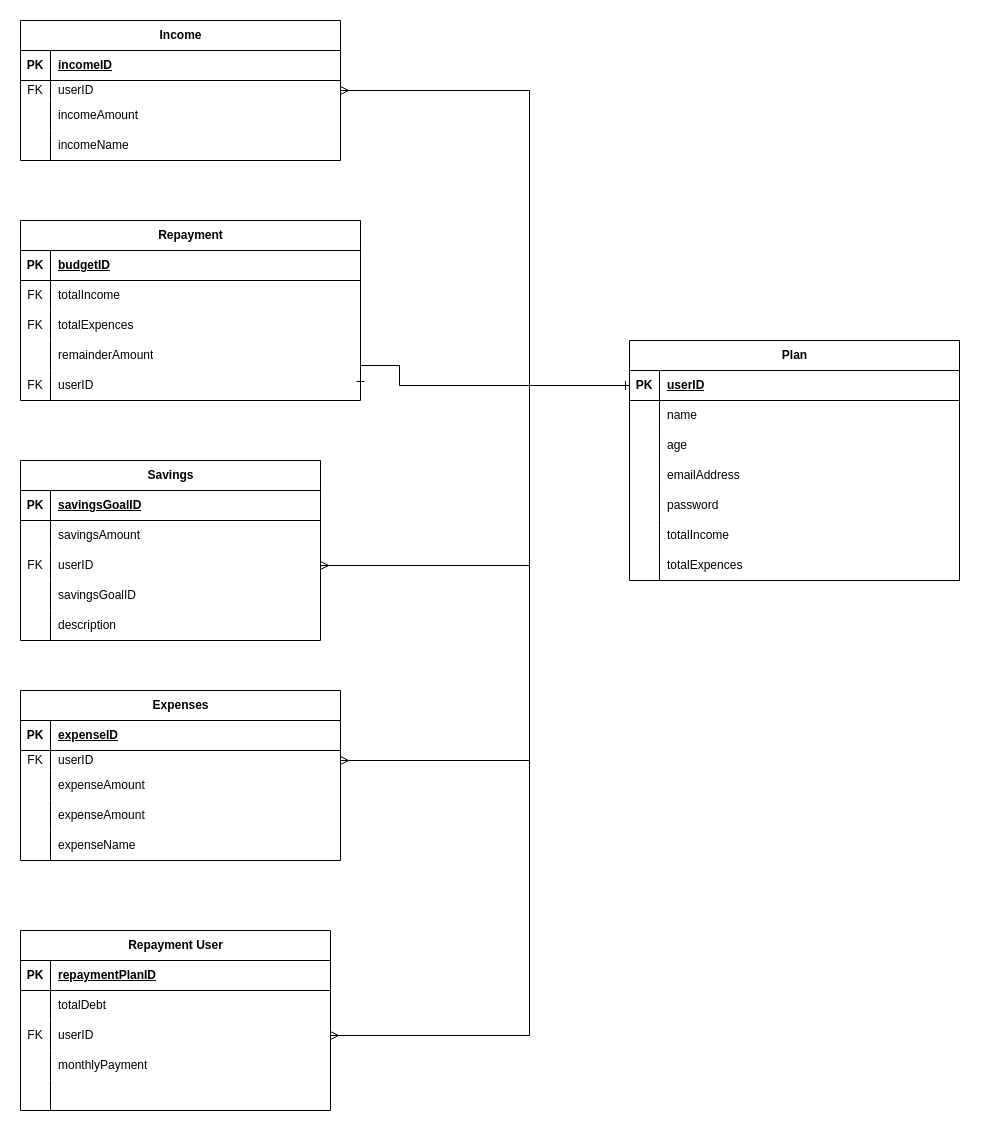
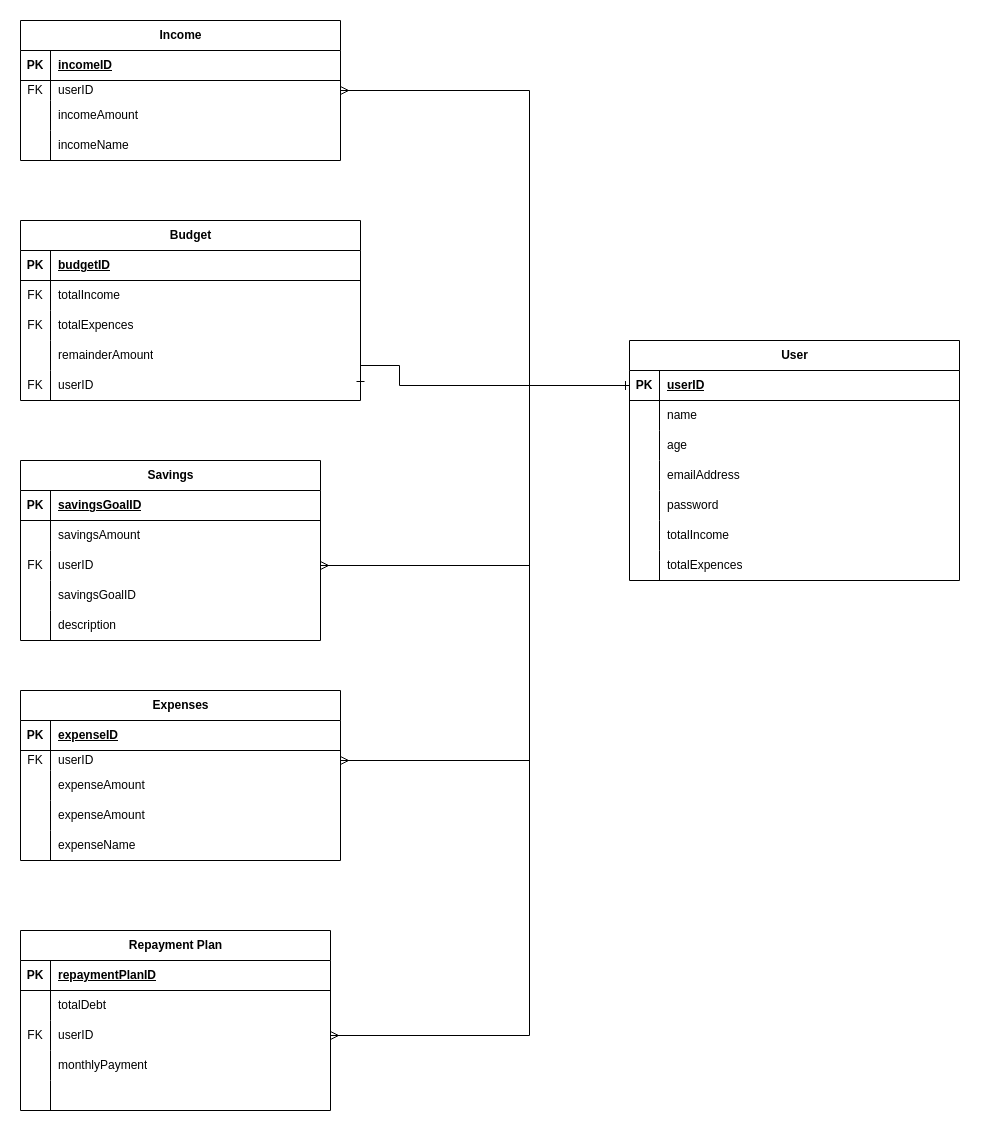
node "Repayment": label "Repayment" -> "Budget"
node "Plan": label "Plan" -> "User"
node "Repayment User": label "Repayment User" -> "Repayment Plan"
